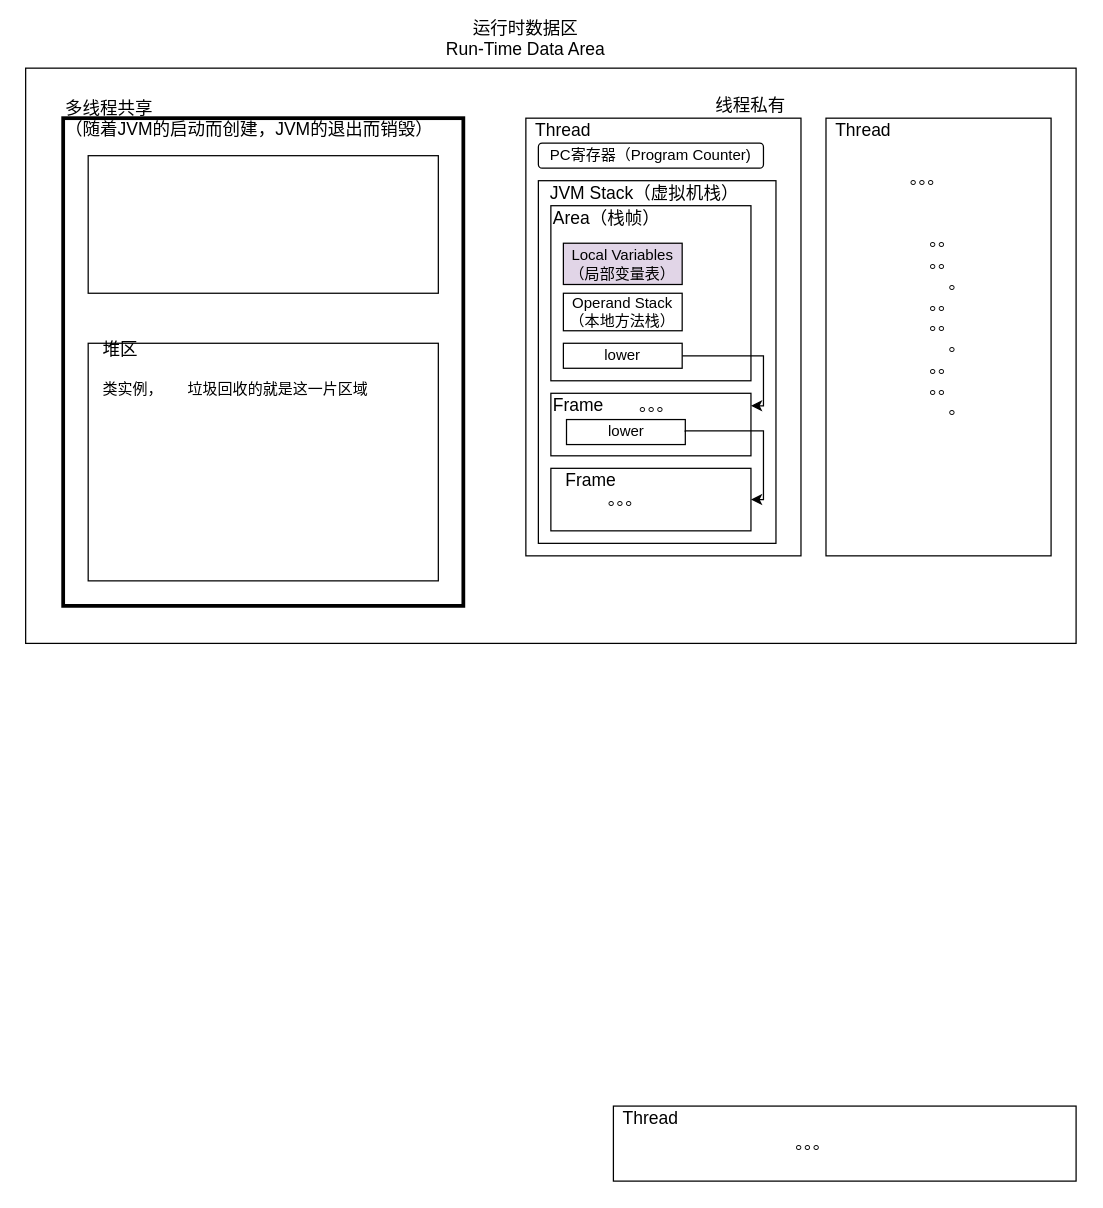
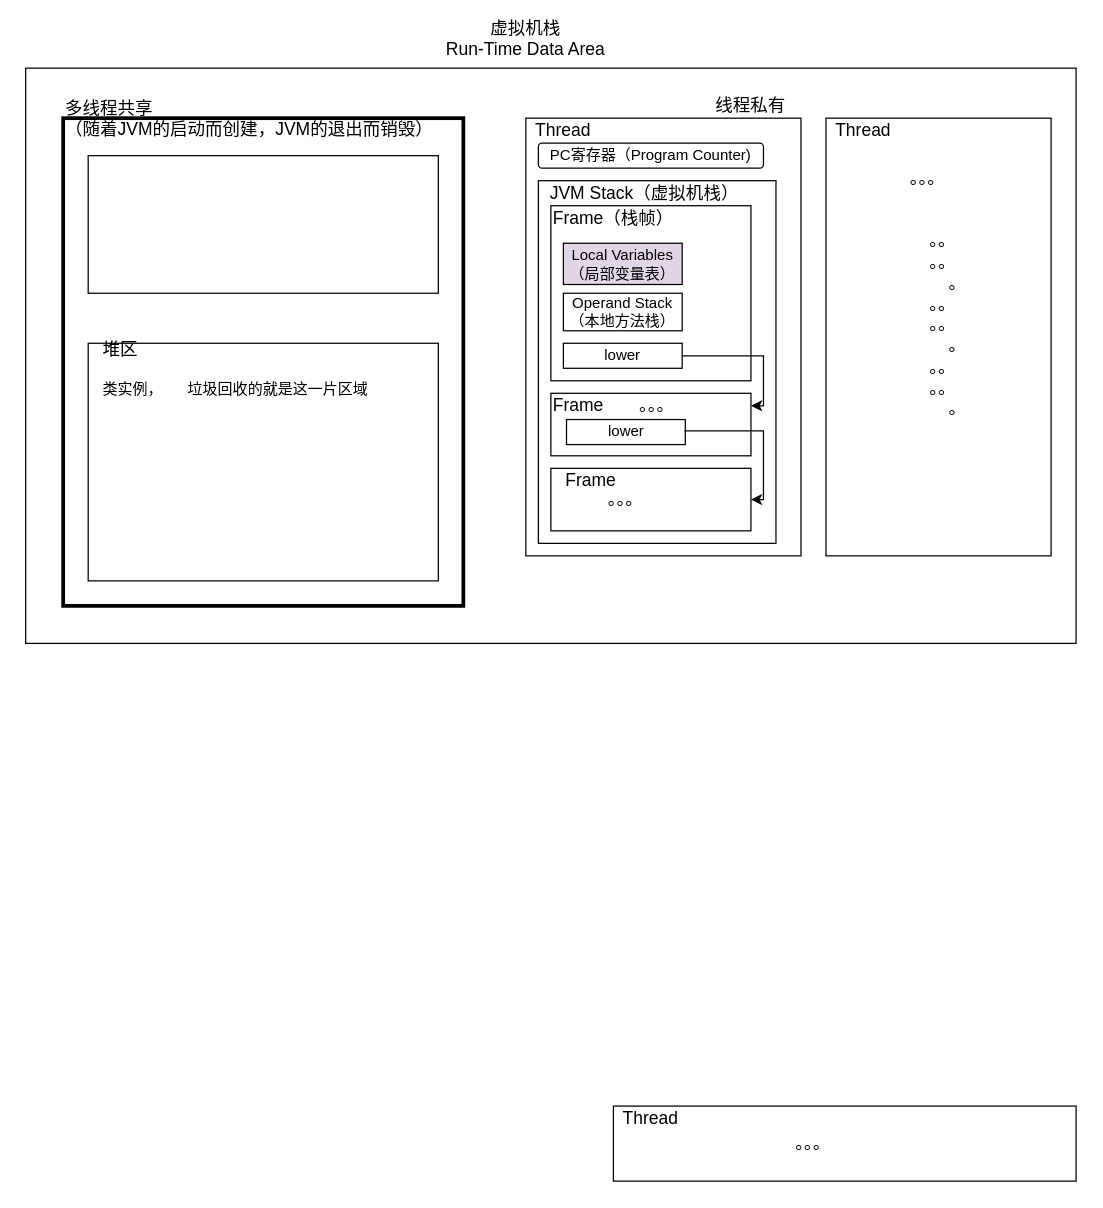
node "运行时数据区 Run-Time Data Area": label "运行时数据区 Run-Time Data Area" -> "虚拟机栈 Run-Time Data Area"
node "Area（栈帧）": label "Area（栈帧）" -> "Frame（栈帧）"
